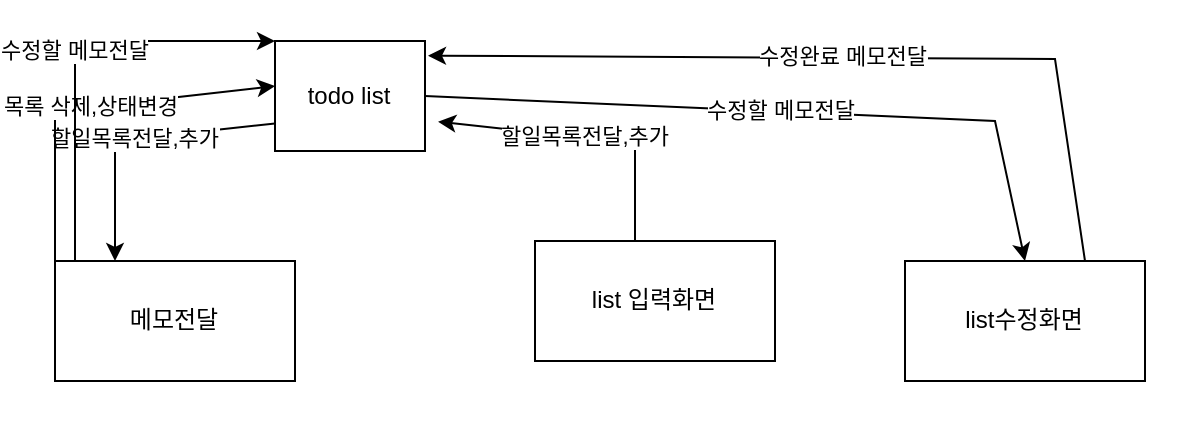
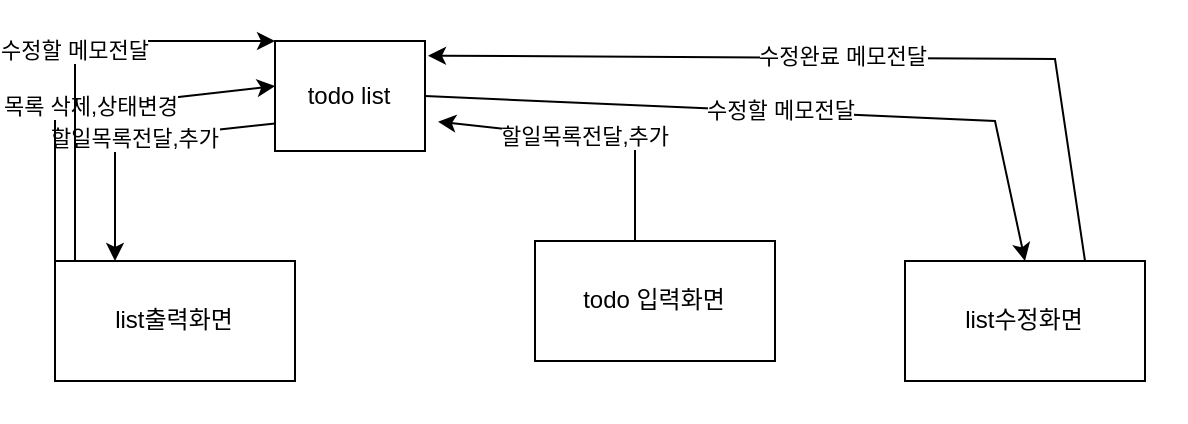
node "list 입력화면": label "list 입력화면" -> "todo 입력화면"
node "메모전달": label "메모전달" -> "list출력화면"
